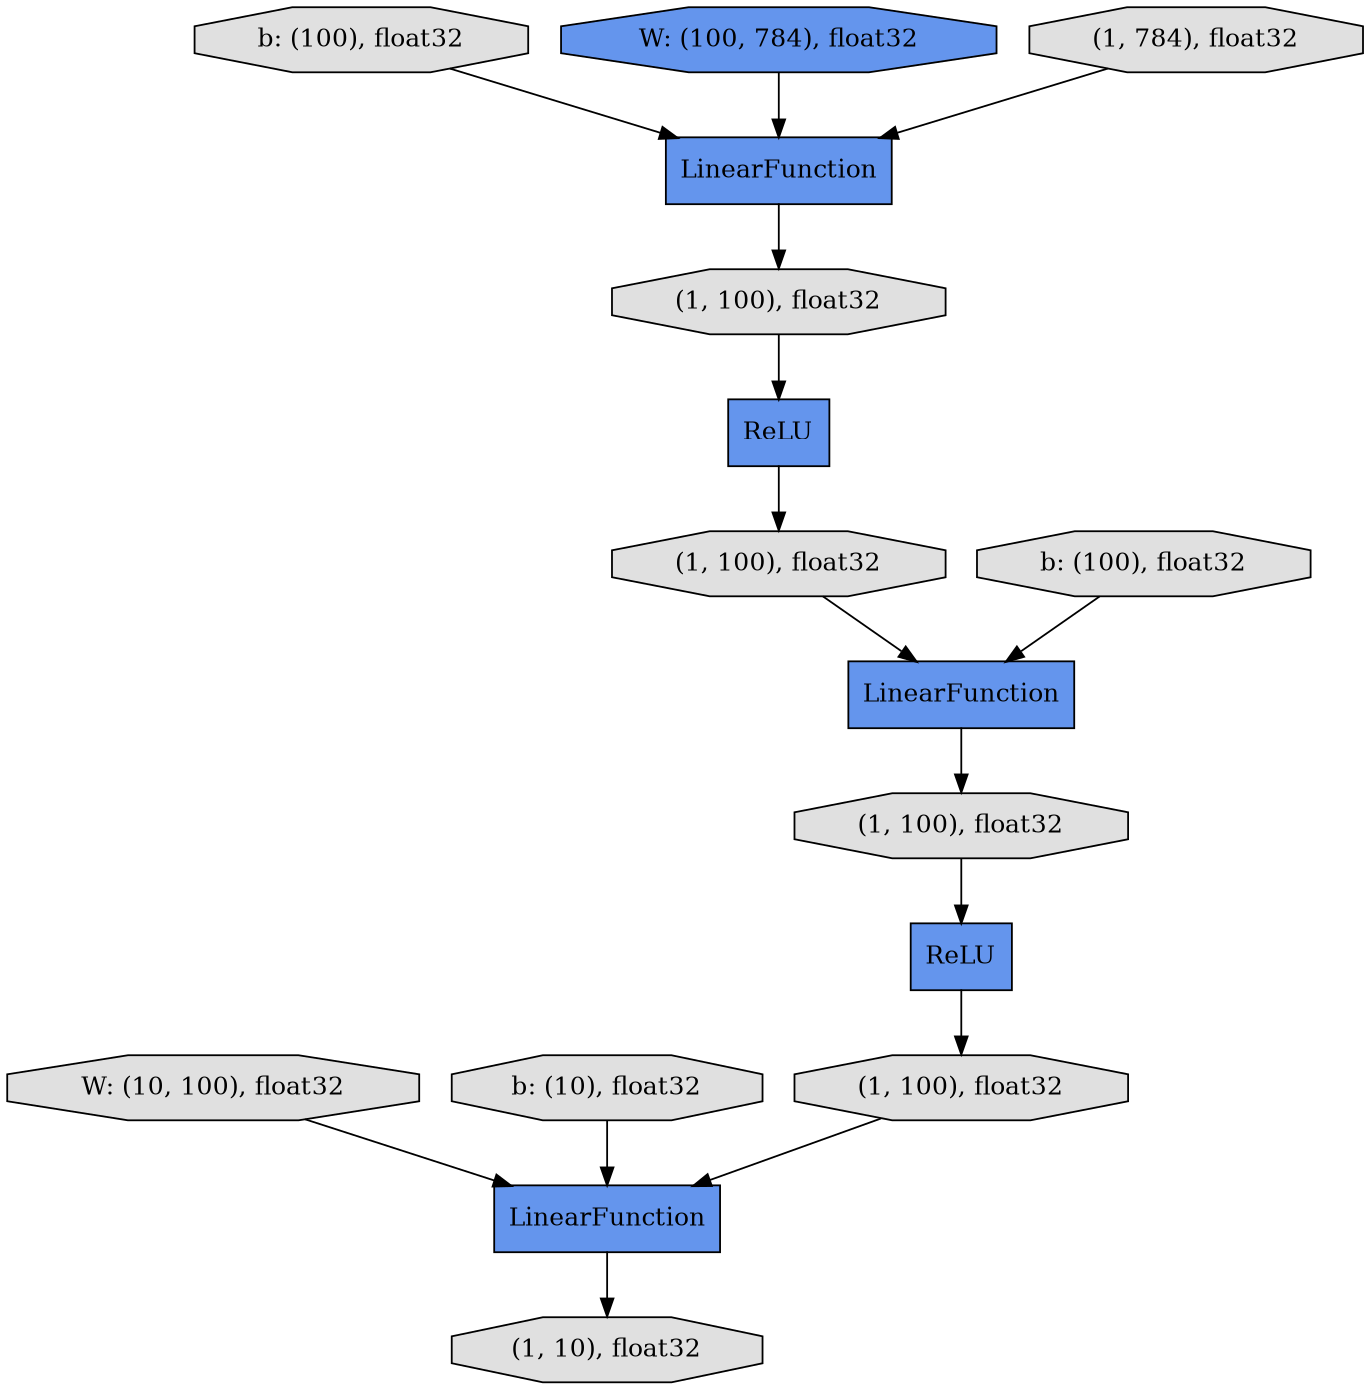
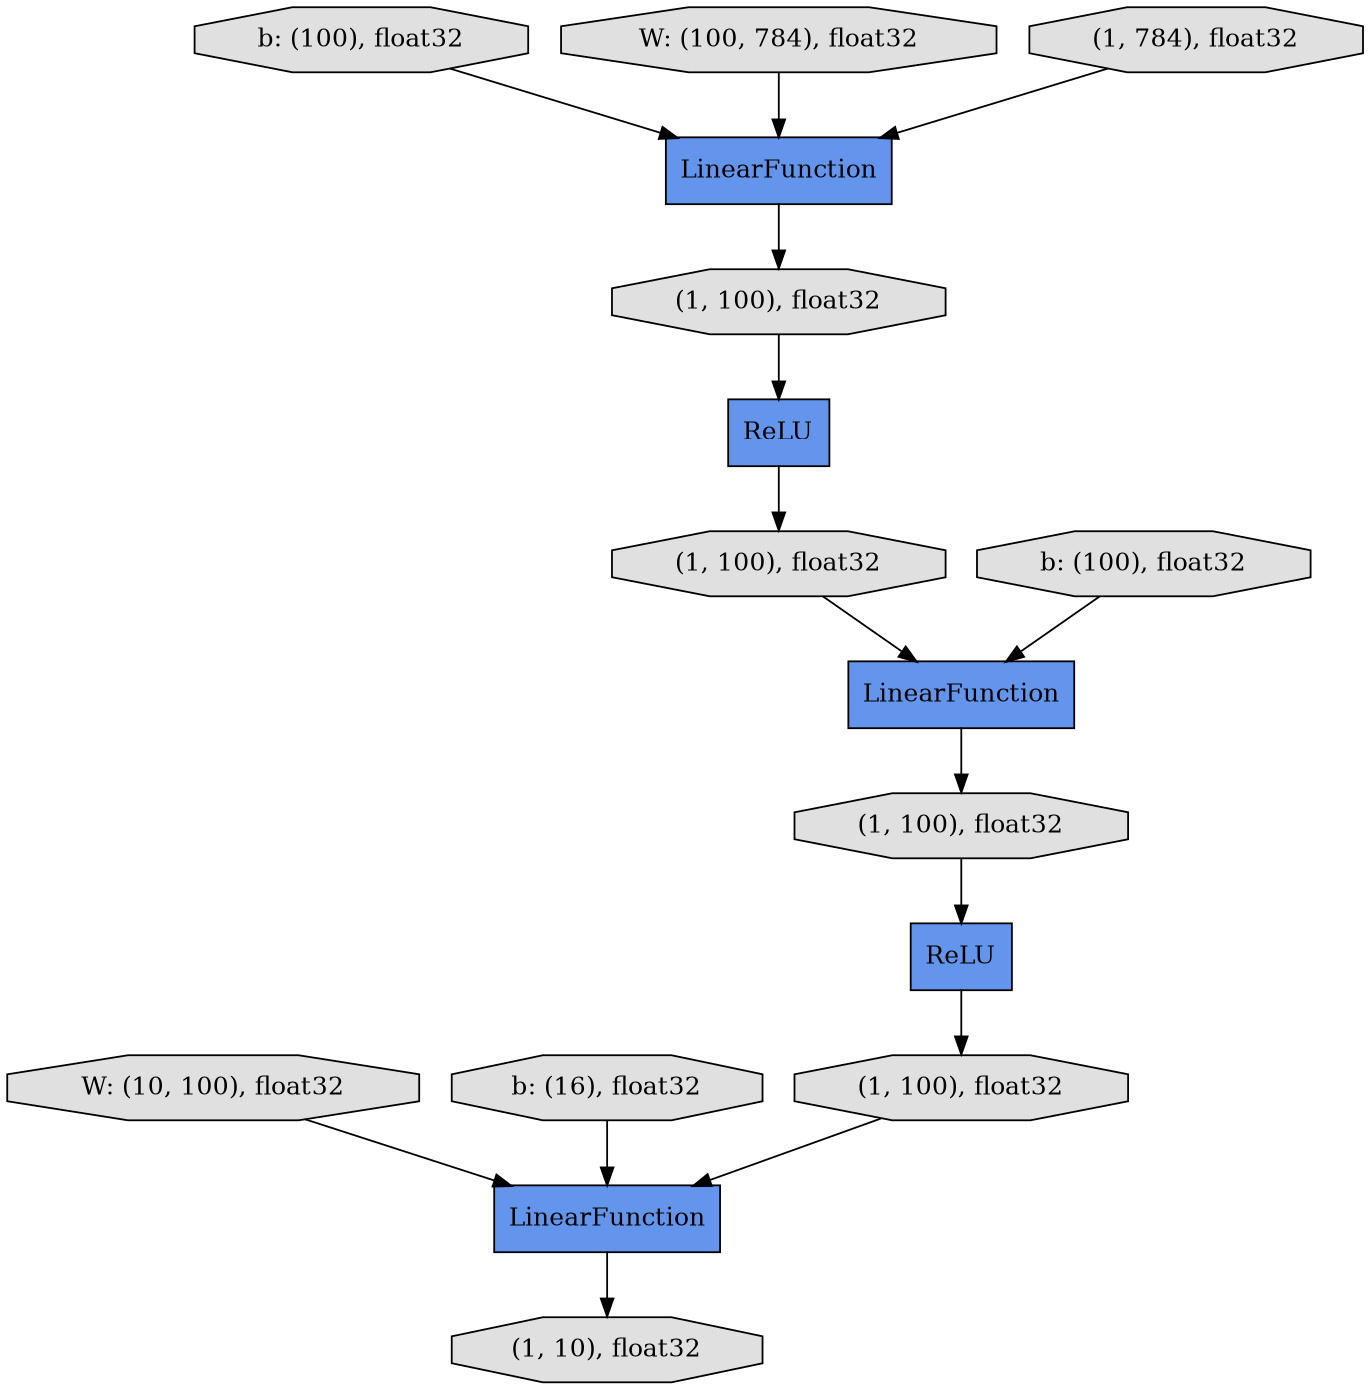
node "W: (100, 784), float32": fillcolor #6495ed -> #e0e0e0
node "b: (10), float32": label "b: (10), float32" -> "b: (16), float32"
